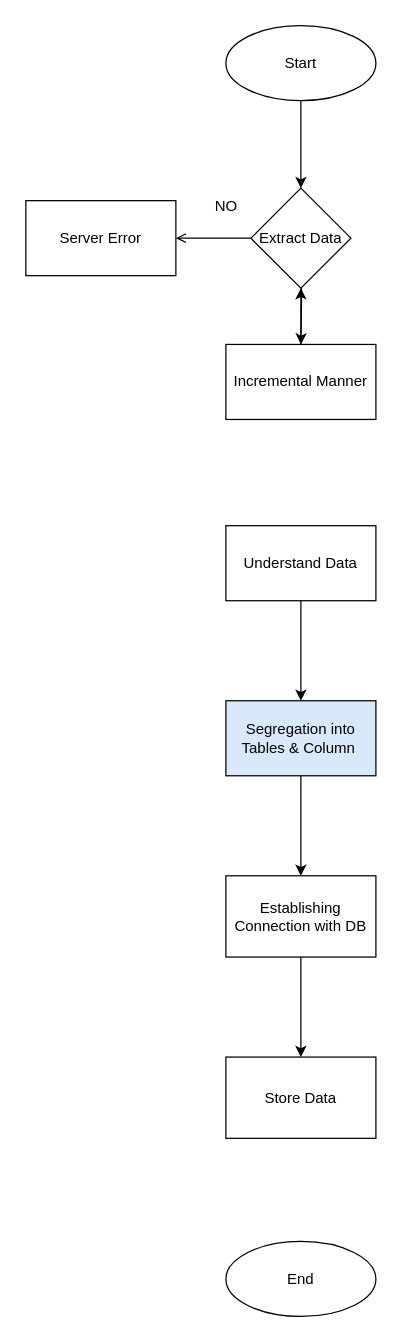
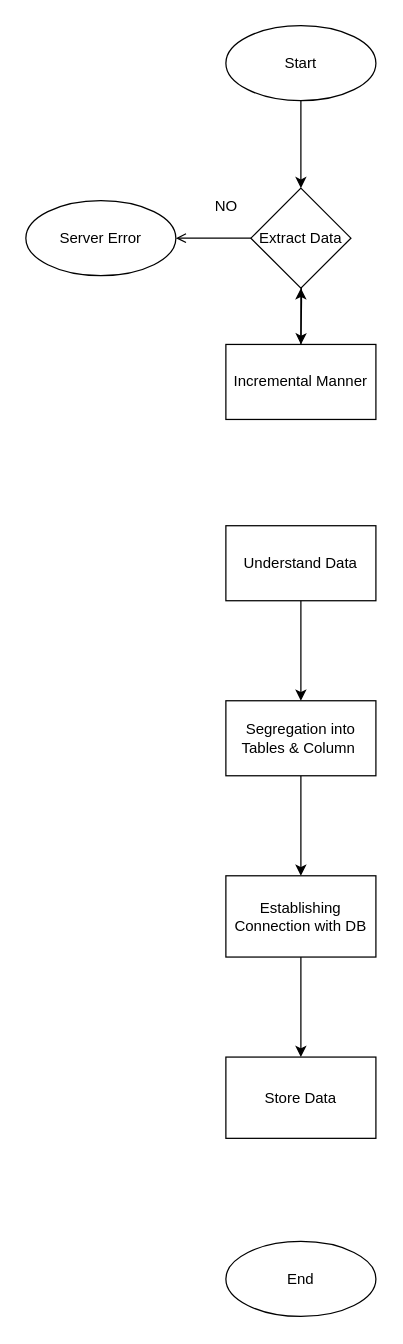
node "Server Error": shape rectangle -> ellipse
node "Segregation into Tables & Column": fillcolor #dae8fc -> #ffffff
